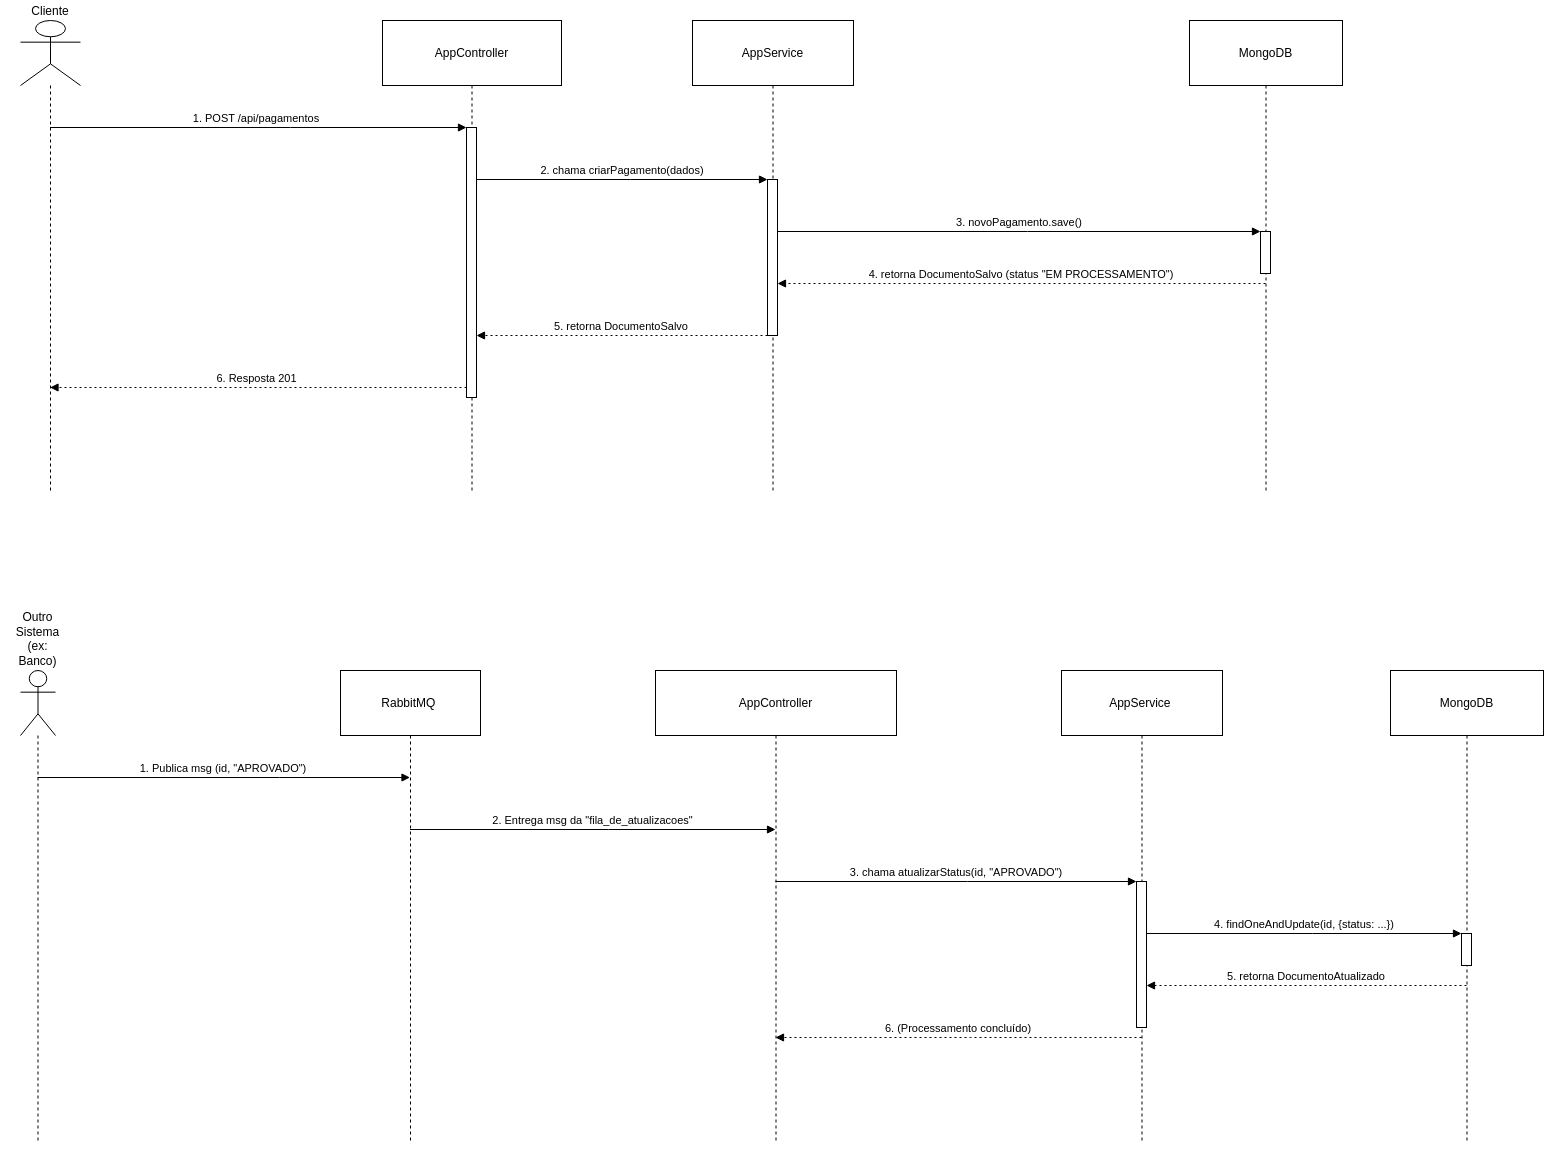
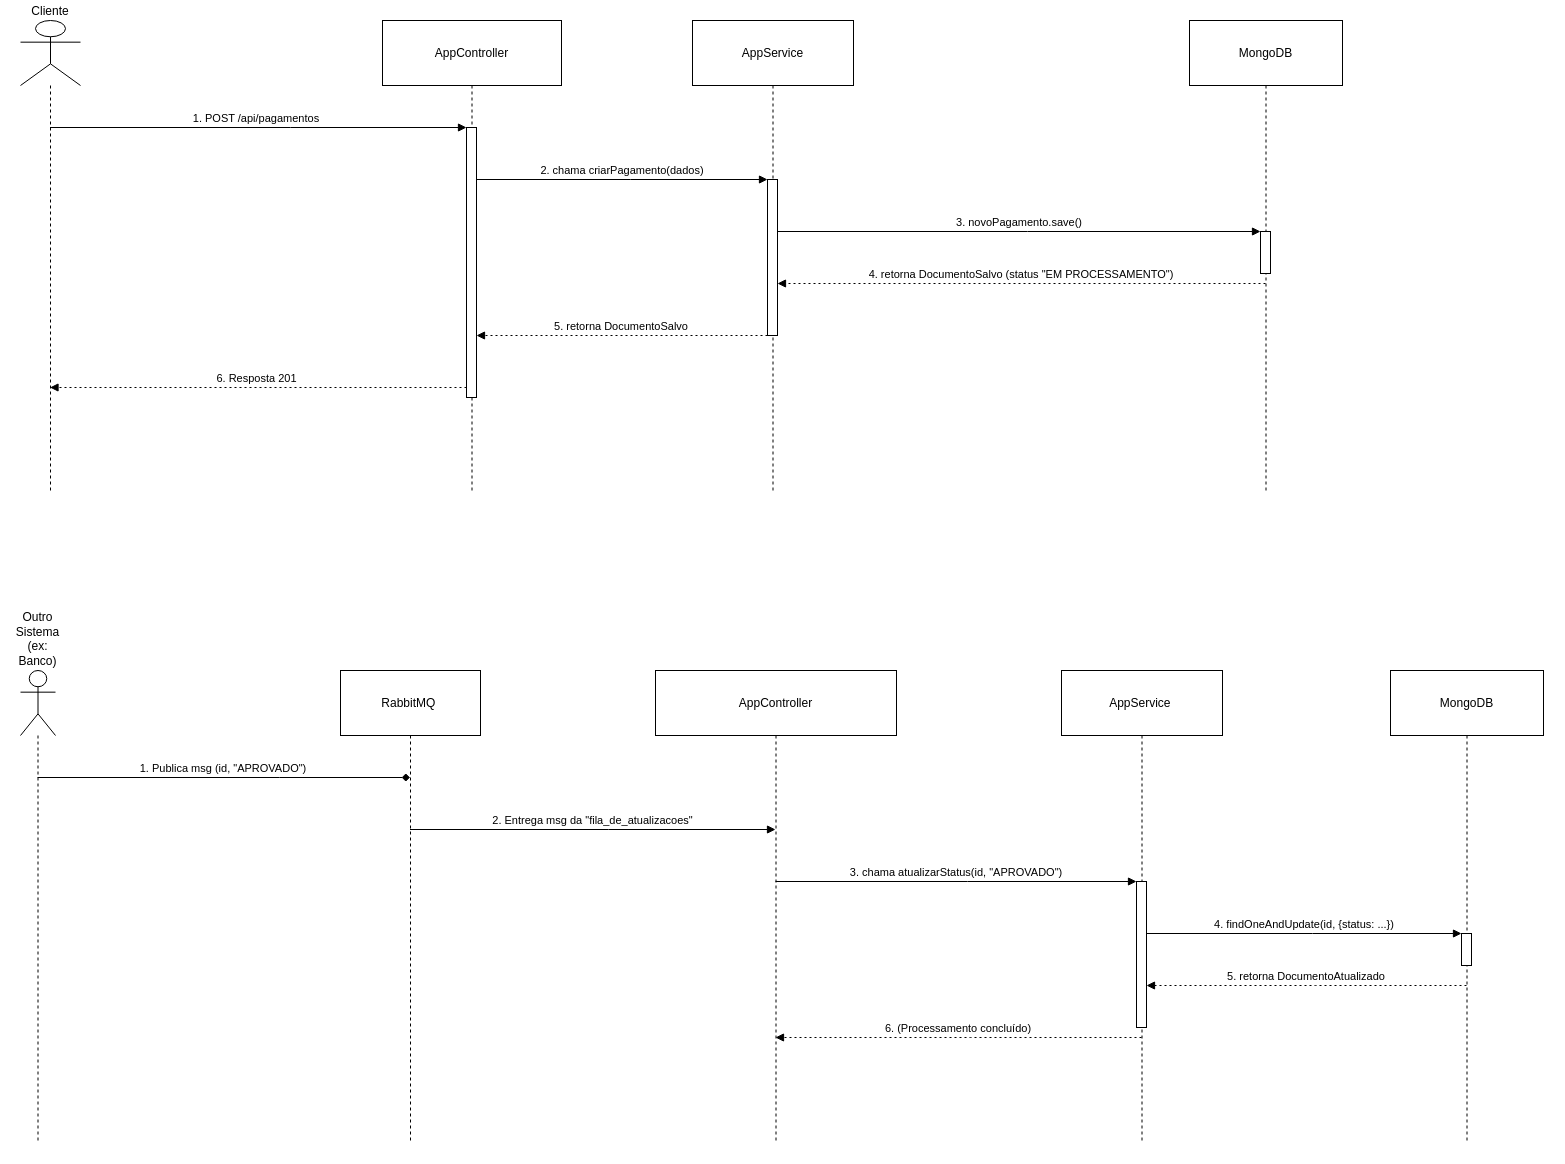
edge "Outro Sistema (ex: Banco)" -> "RabbitMQ": arrowhead block -> diamond
